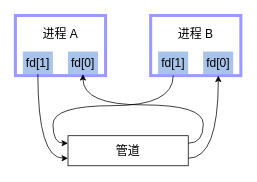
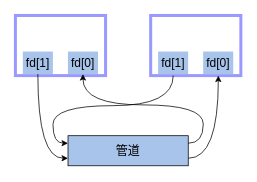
node "进程 A": removed
node "进程 B": removed
node "管道": fillcolor #ffffff -> #a9c4eb
